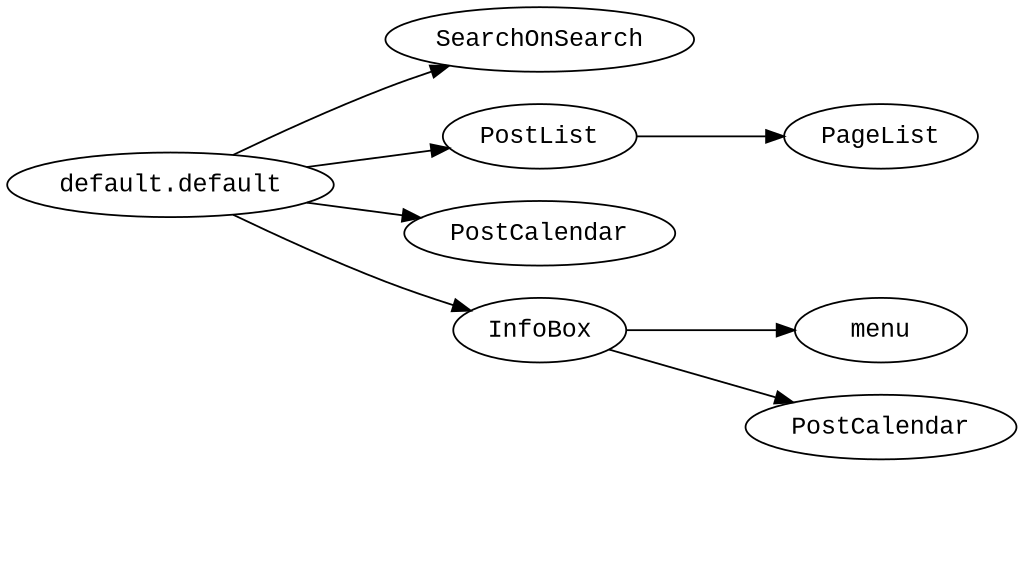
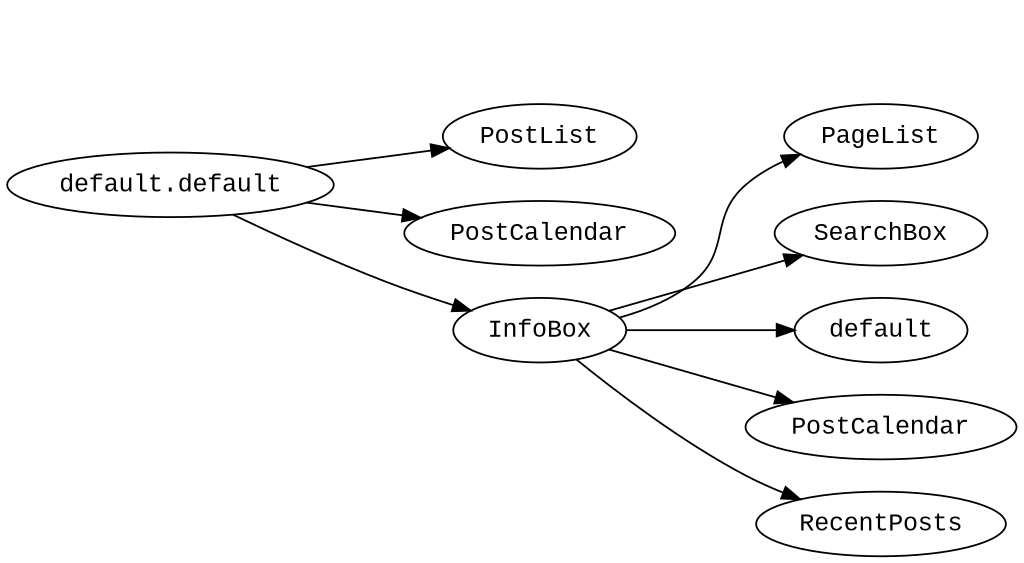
node "SearchOnSearch": removed
edge "PostList" -> "PageList": now "InfoBox" -> "PageList"
node "SearchBox": added
node "menu": label "menu" -> "default"
node "RecentPosts": added
